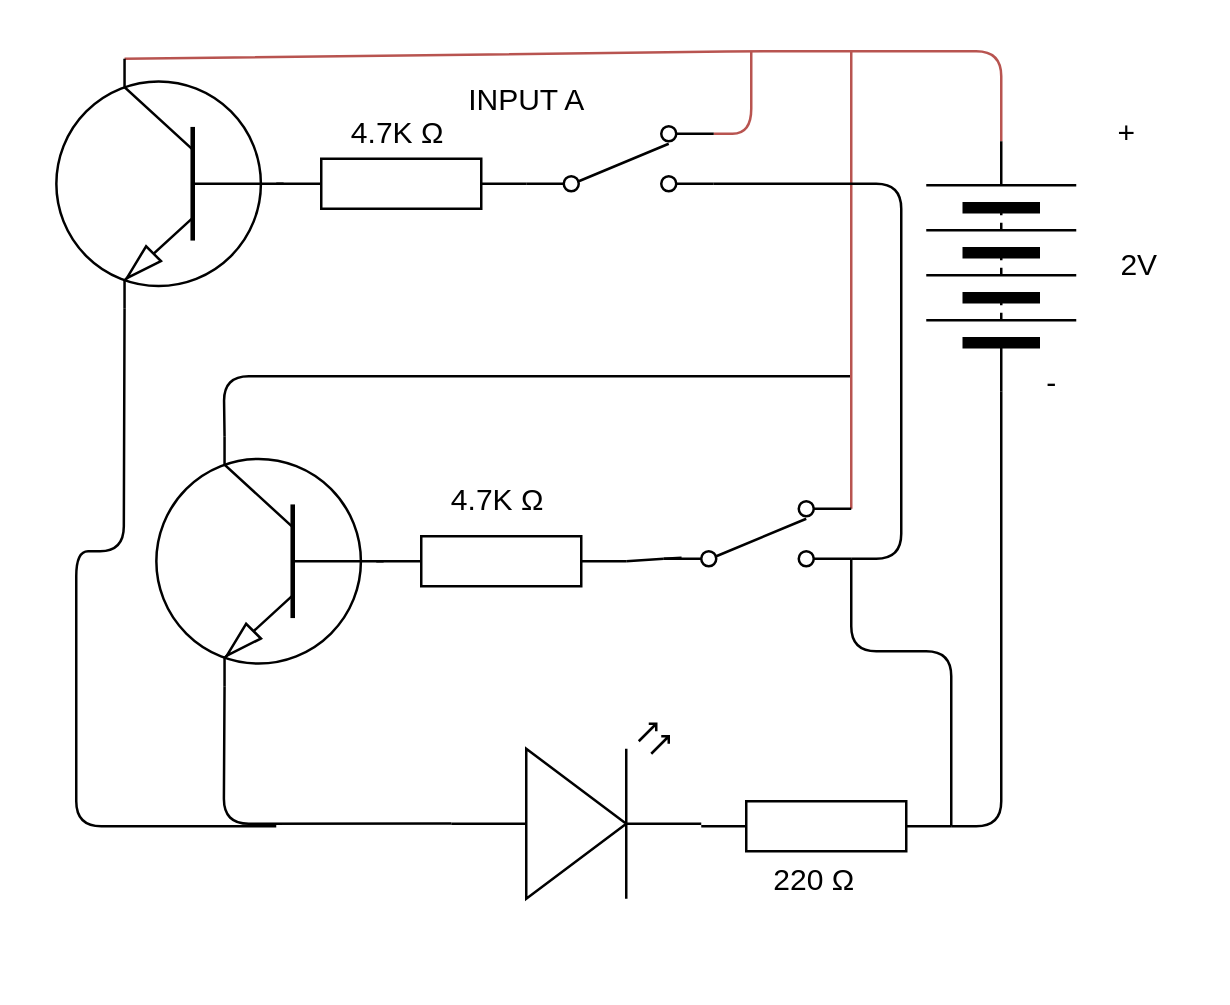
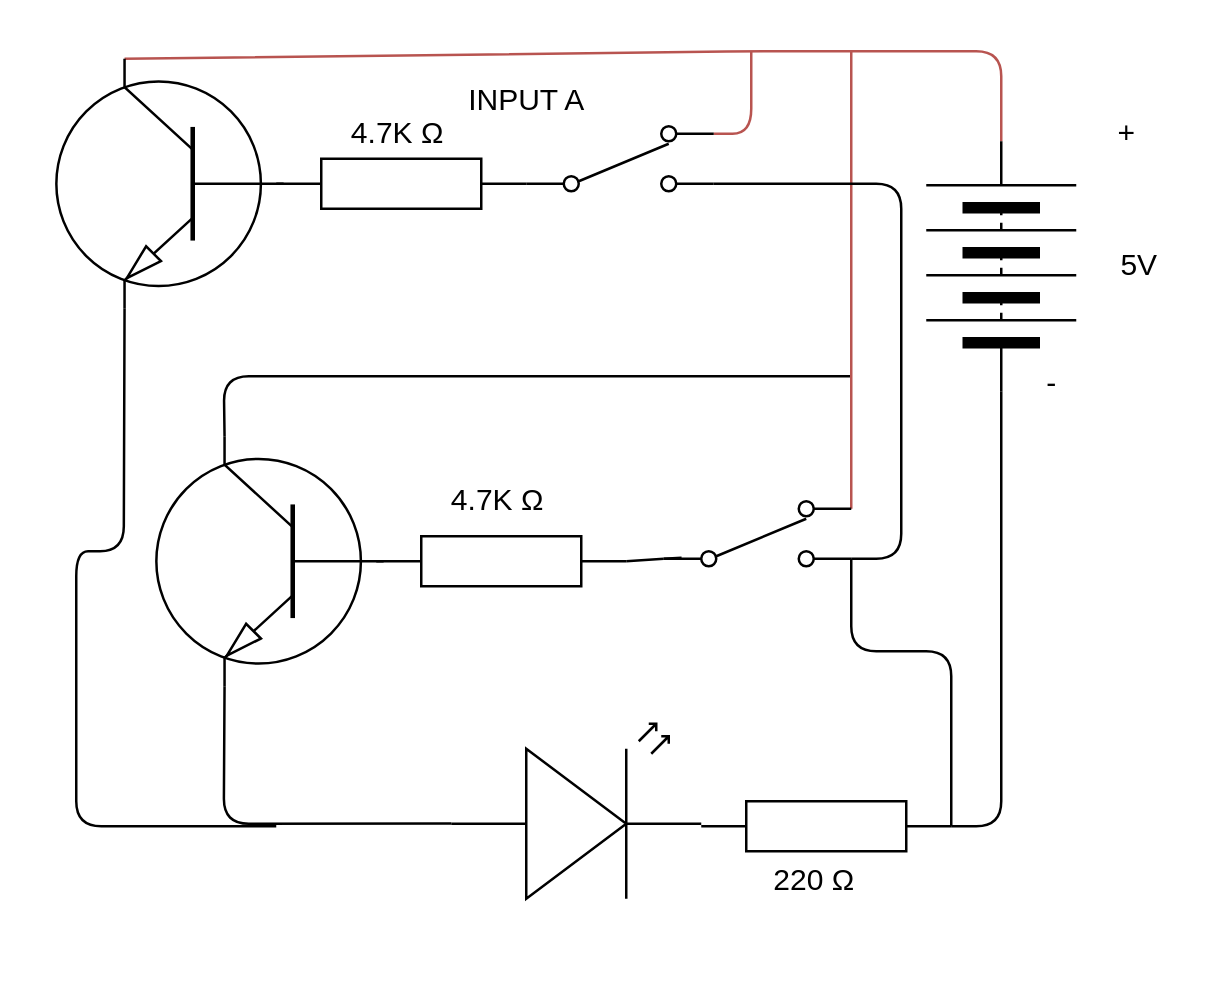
node "2V": label "2V" -> "5V"
